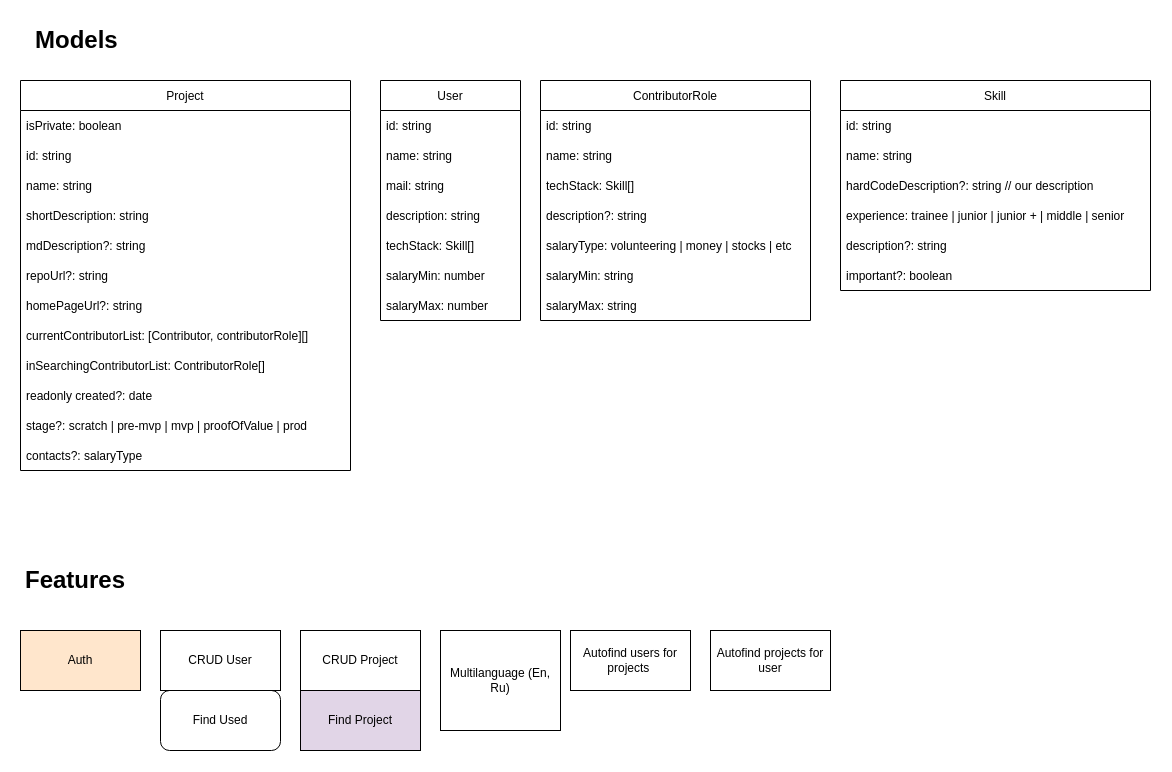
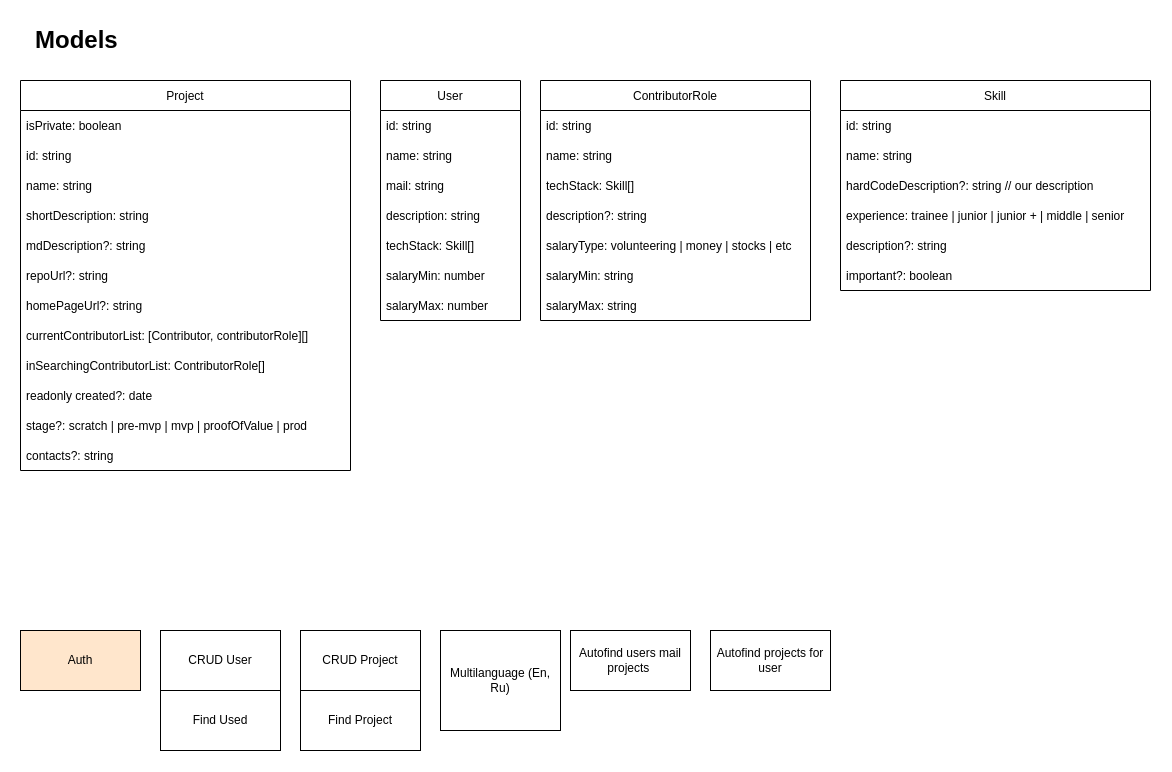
node "contacts?: salaryType": label "contacts?: salaryType" -> "contacts?: string"
node "Features": removed
node "Autofind users for projects": label "Autofind users for projects" -> "Autofind users mail projects"
node "Find Used": shape rounded rectangle -> rectangle
node "Find Project": fillcolor #e1d5e7 -> #ffffff
